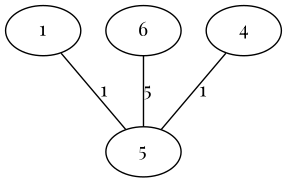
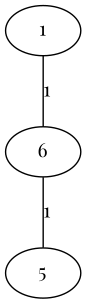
node "4": removed
edge "1" -- "5": now "1" -- "6"
edge "6" -- "5": label "5" -> "1"
